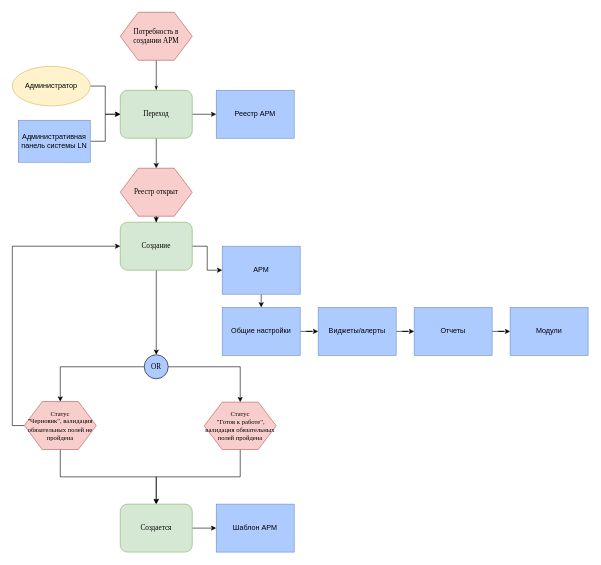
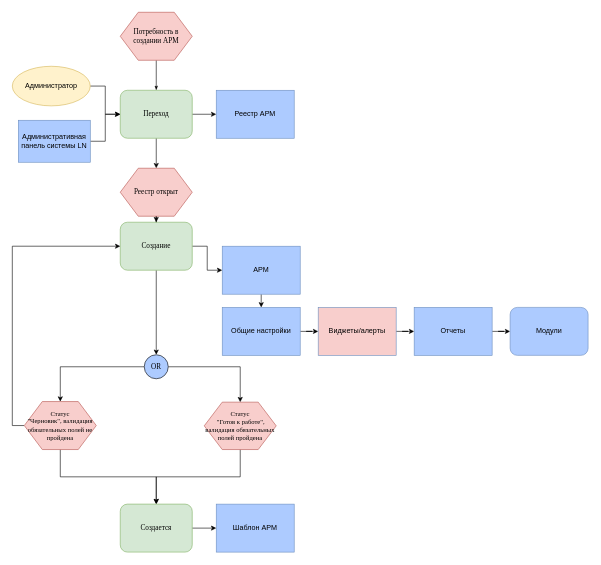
node "Виджеты/алерты": fillcolor #adcbff -> #f8cecc
node "Модули": shape rectangle -> rounded rectangle
